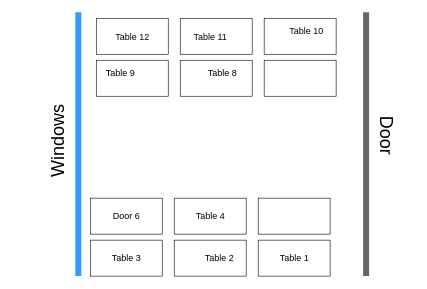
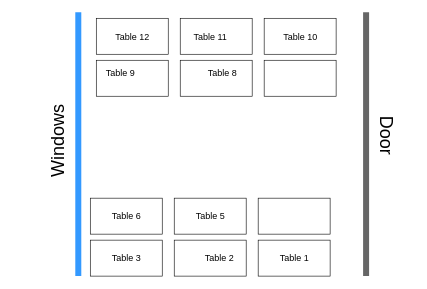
node "Table 10": moved (306, 30) -> (300, 36)
node "Door 6": label "Door 6" -> "Table 6"
node "Table 4": label "Table 4" -> "Table 5"
